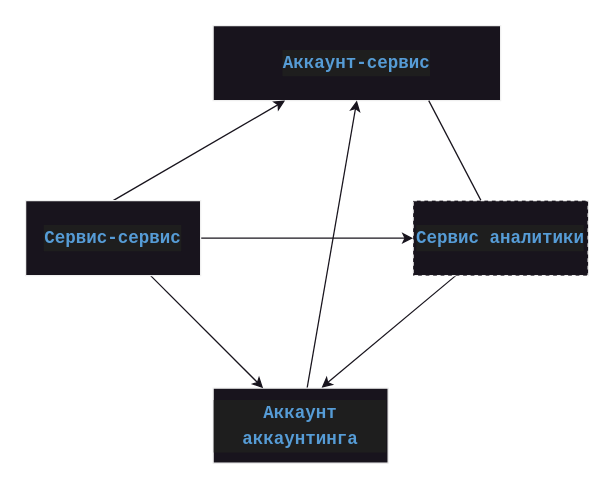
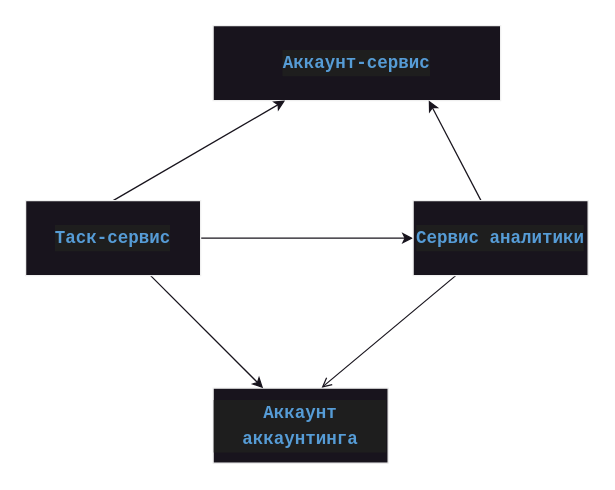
edge "Аккаунт-сервис" -- "Сервис аналитики": arrowhead none -> classic
node "Сервис-сервис": label "Сервис-сервис" -> "Таск-сервис"
node "Сервис аналитики": style dashed -> solid
edge "Аккаунт аккаунтинга" -> "Аккаунт-сервис": removed
edge "Сервис аналитики" -> "Аккаунт аккаунтинга": arrowhead classic -> open
